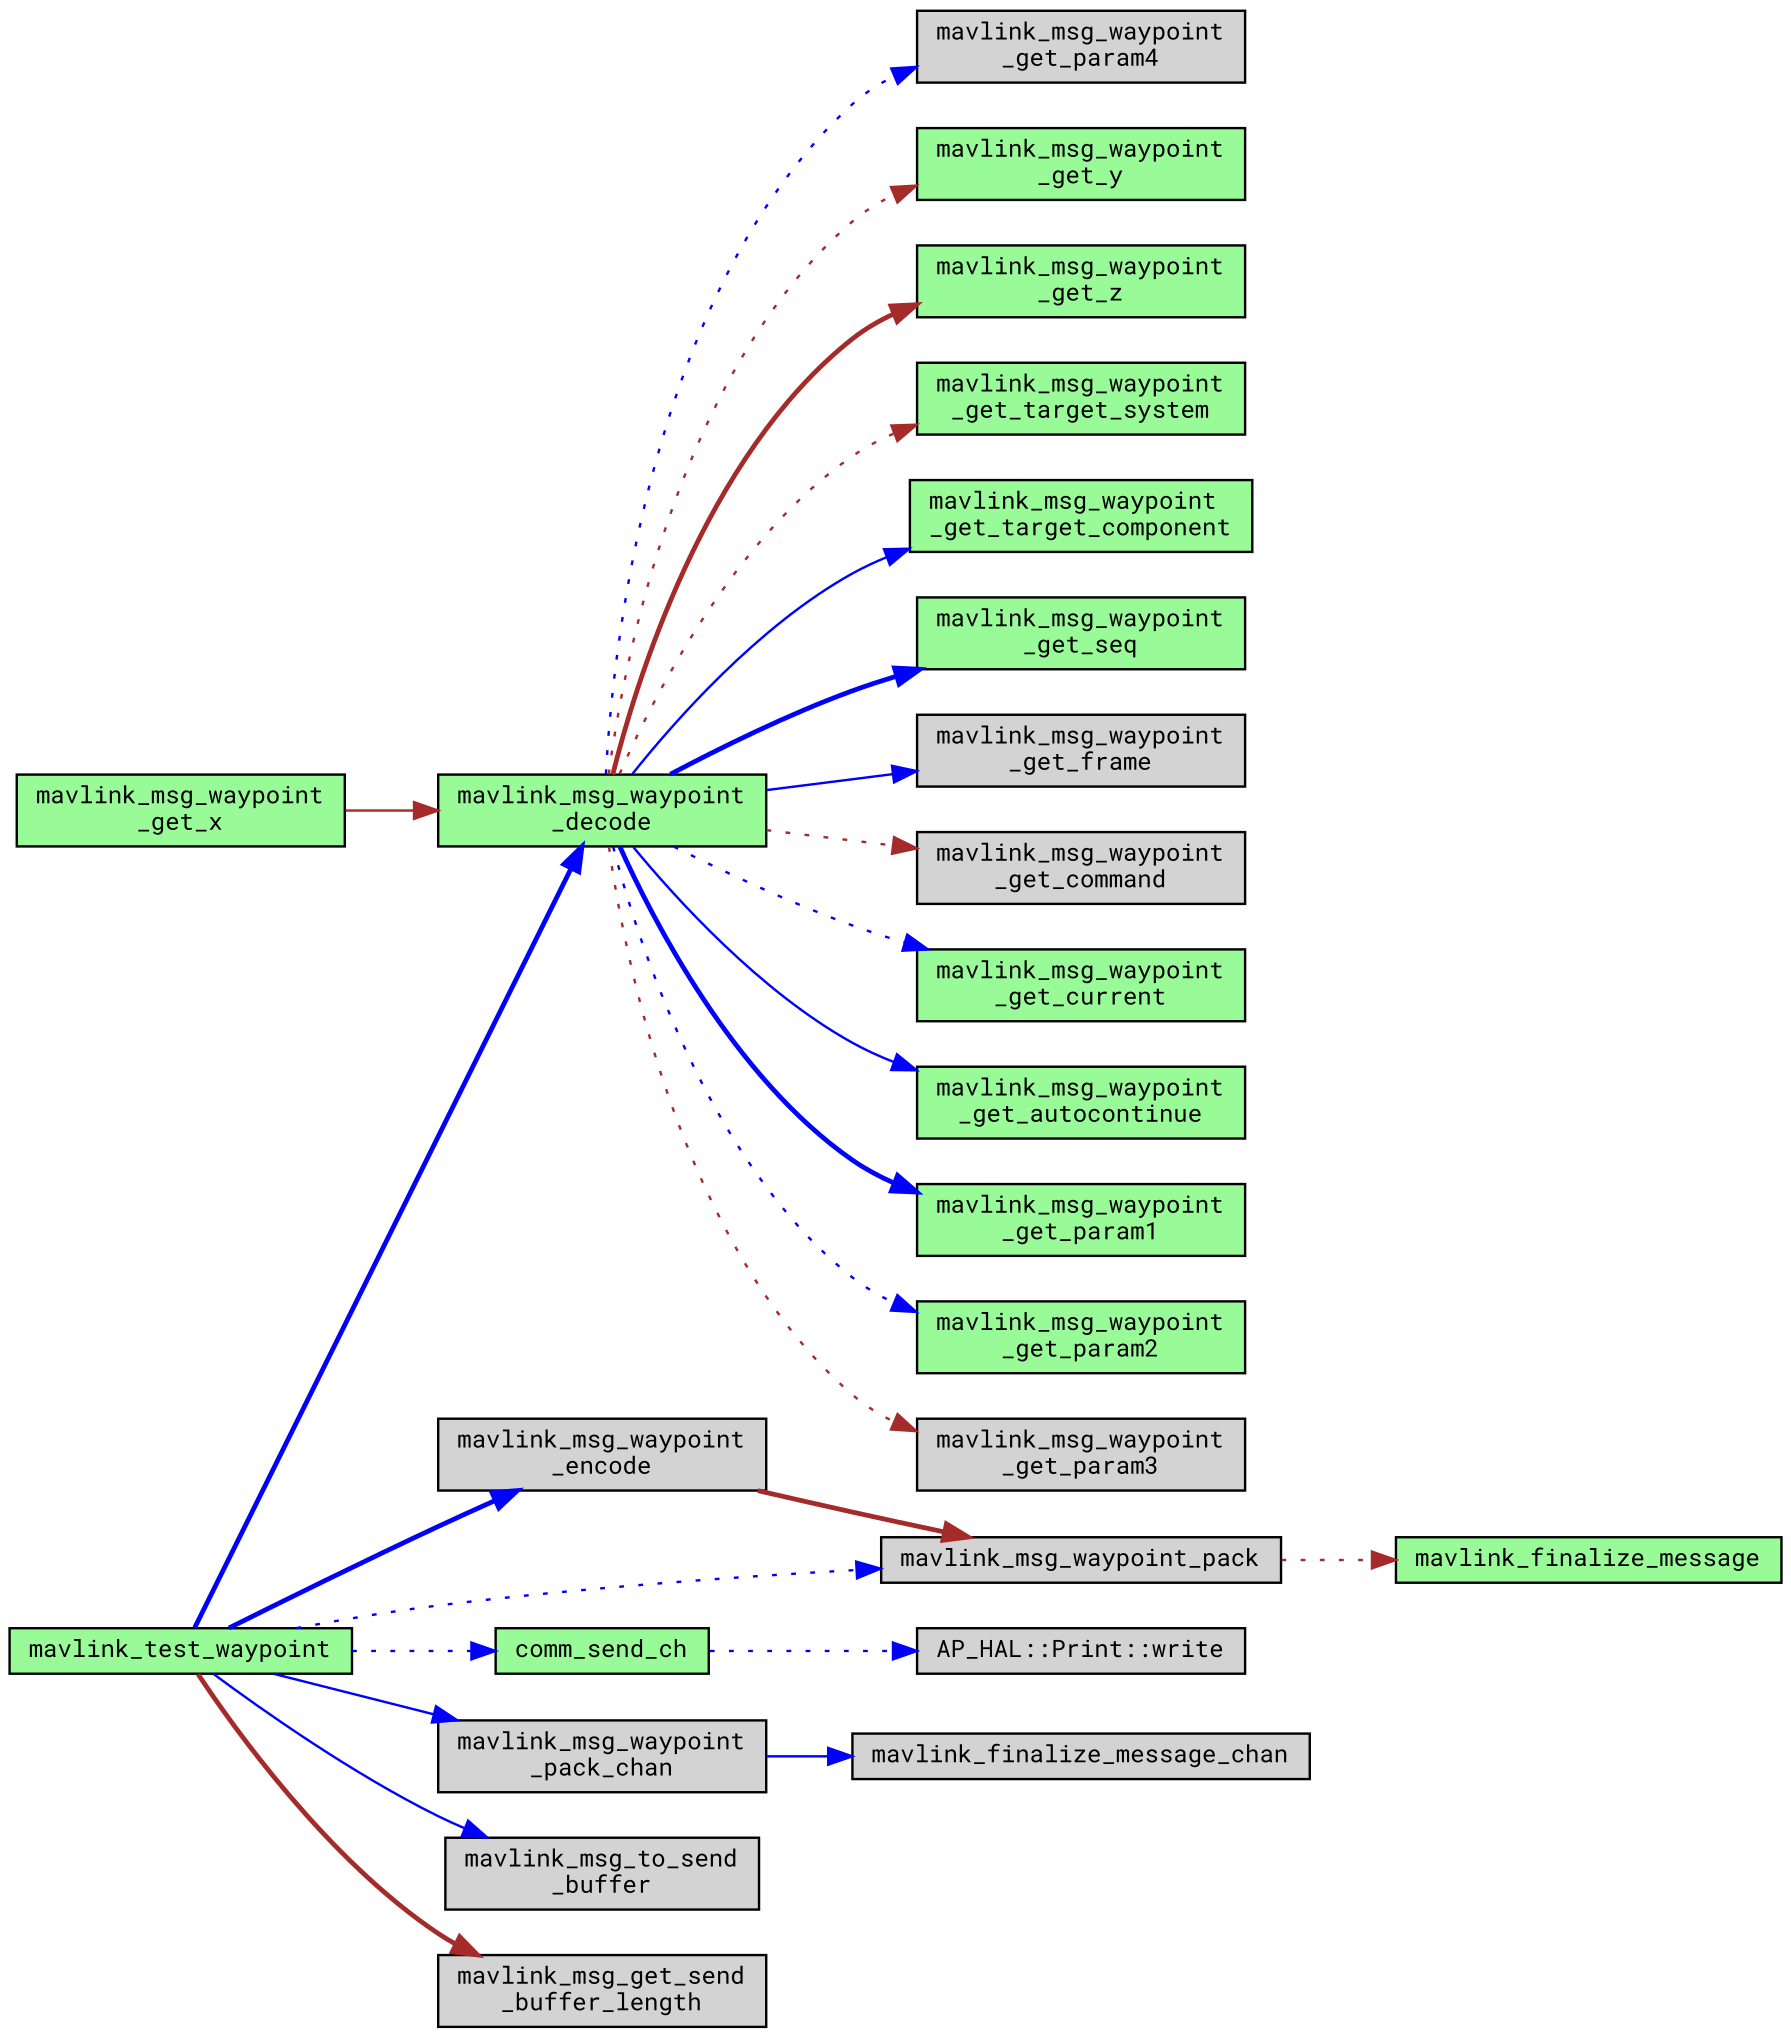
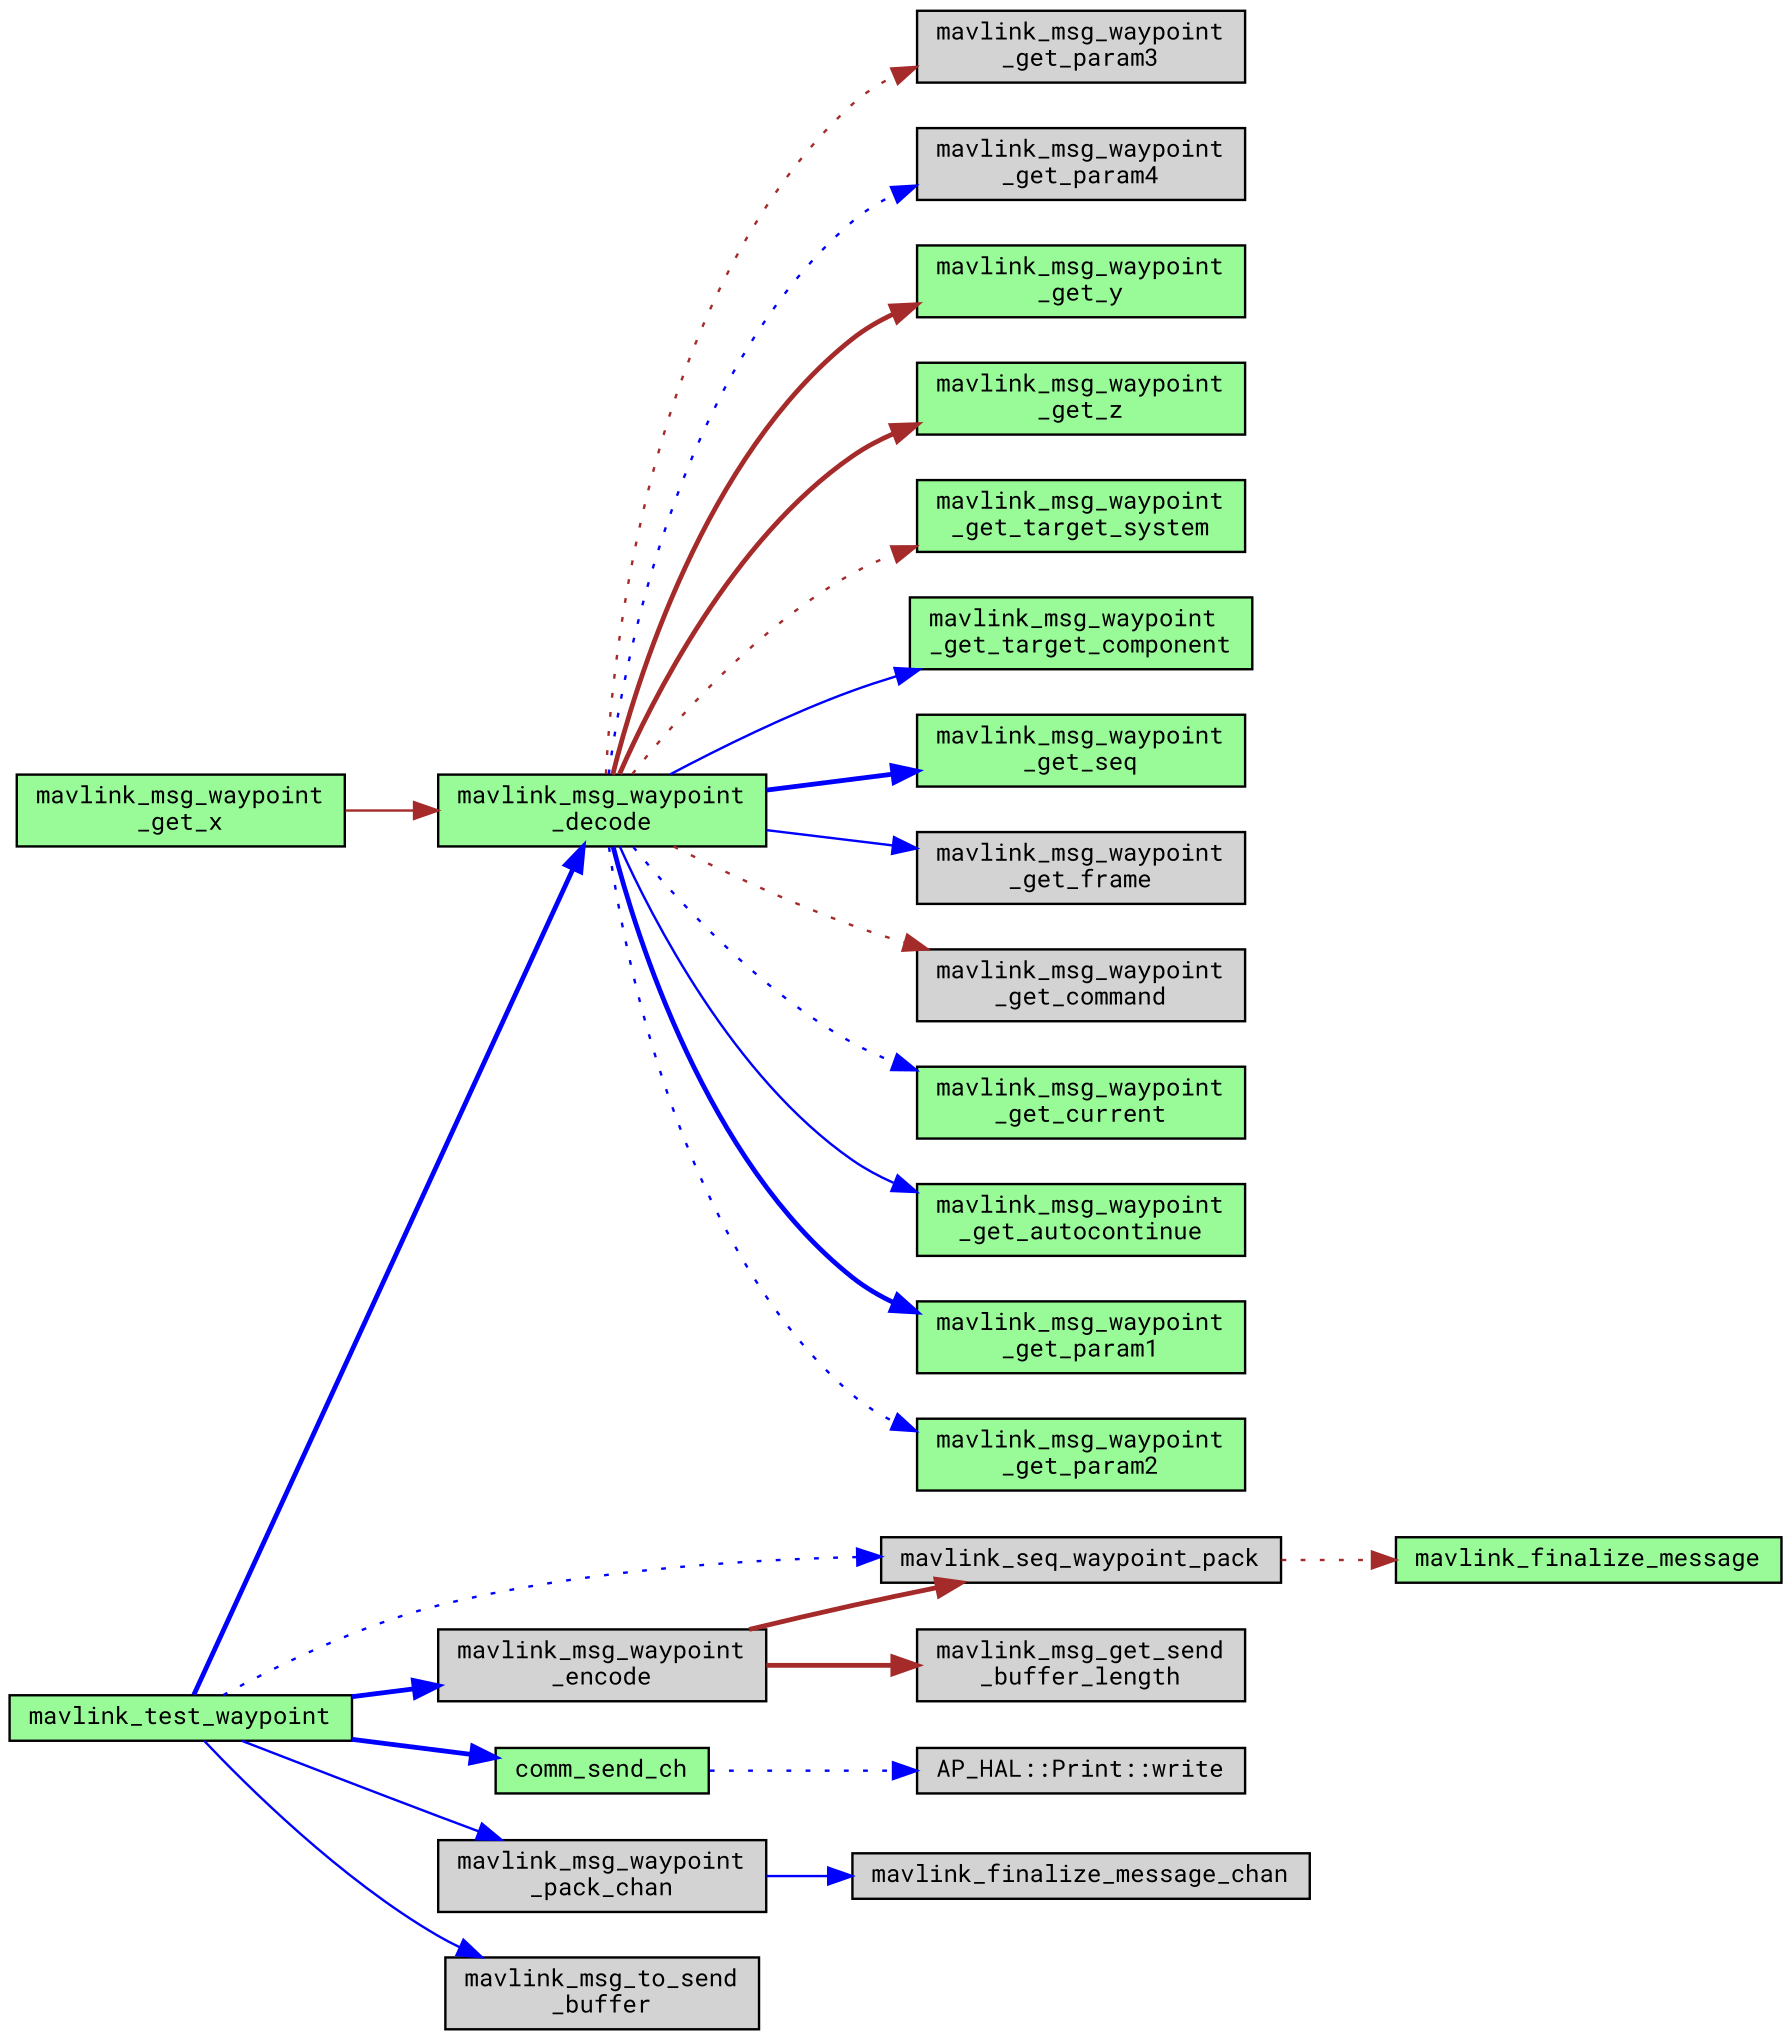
edge "mavlink_msg_waypoint _decode" -> "mavlink_msg_waypoint _get_y": style dotted -> bold
node "mavlink_msg_waypoint_pack": label "mavlink_msg_waypoint_pack" -> "mavlink_seq_waypoint_pack"
edge "mavlink_test_waypoint" -> "comm_send_ch": style dotted -> bold
edge "mavlink_test_waypoint" -> "mavlink_msg_get_send _buffer_length": now "mavlink_msg_waypoint _encode" -> "mavlink_msg_get_send _buffer_length"
